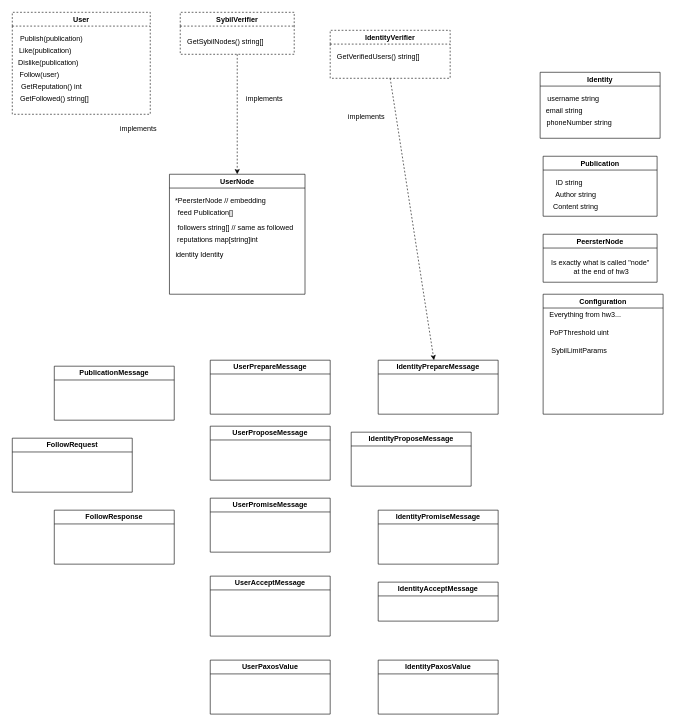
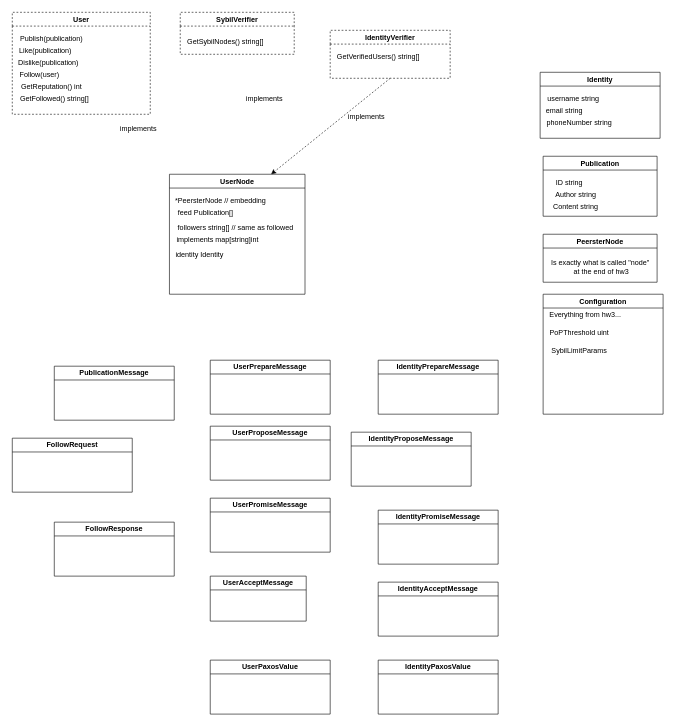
edge "SybilVerifier" -> "UserNode": removed
node "reputations map[string]int": label "reputations map[string]int" -> "implements map[string]int"
edge "IdentityVerifier" -> "IdentityPrepareMessage": now "IdentityVerifier" -> "UserNode"
node "FollowResponse": moved (114, 537) -> (114, 549)
node "IdentityAcceptMessage": size 120x39 -> 120x54
node "UserAcceptMessage": size 120x60 -> 96x45
